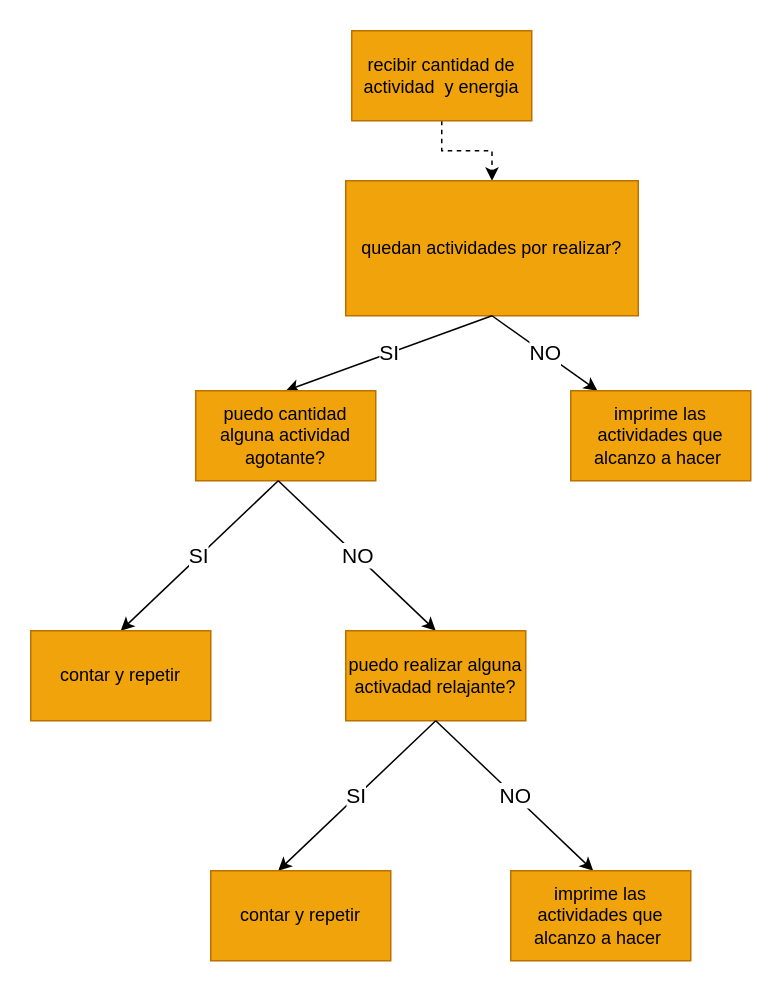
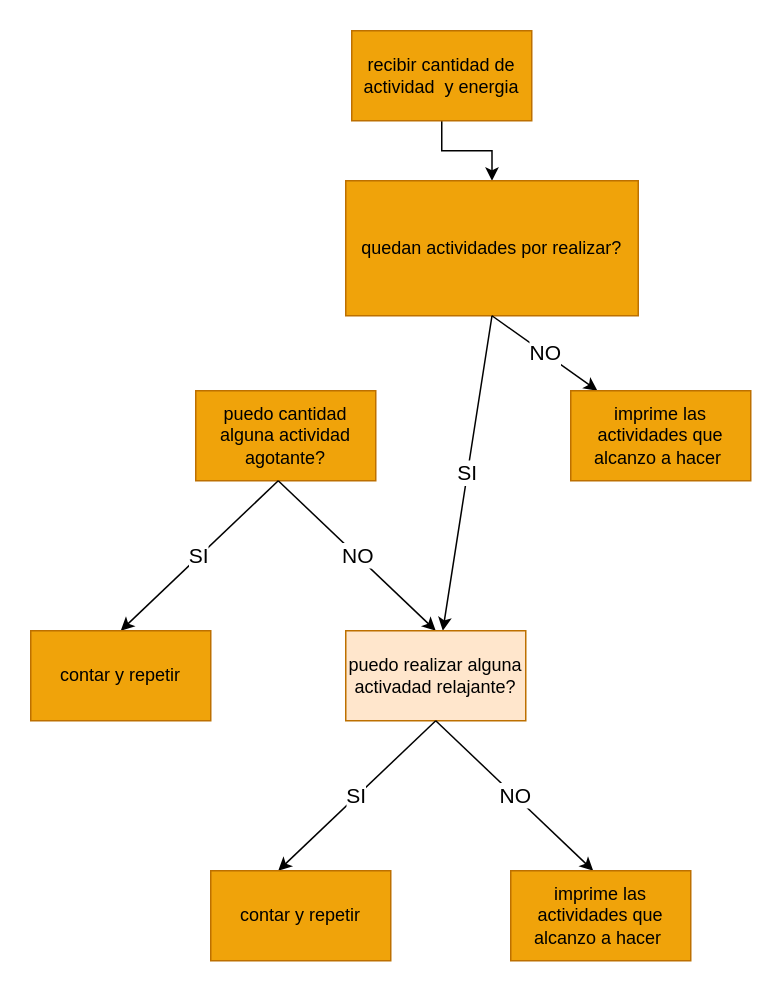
edge "recibir cantidad de actividad y energia" -> "quedan actividades por realizar?": style dashed -> solid
edge "quedan actividades por realizar?" -> "puedo cantidad alguna actividad agotante?": now "quedan actividades por realizar?" -> "puedo realizar alguna activadad relajante?"
node "puedo realizar alguna activadad relajante?": fillcolor #f0a30a -> #ffe6cc
